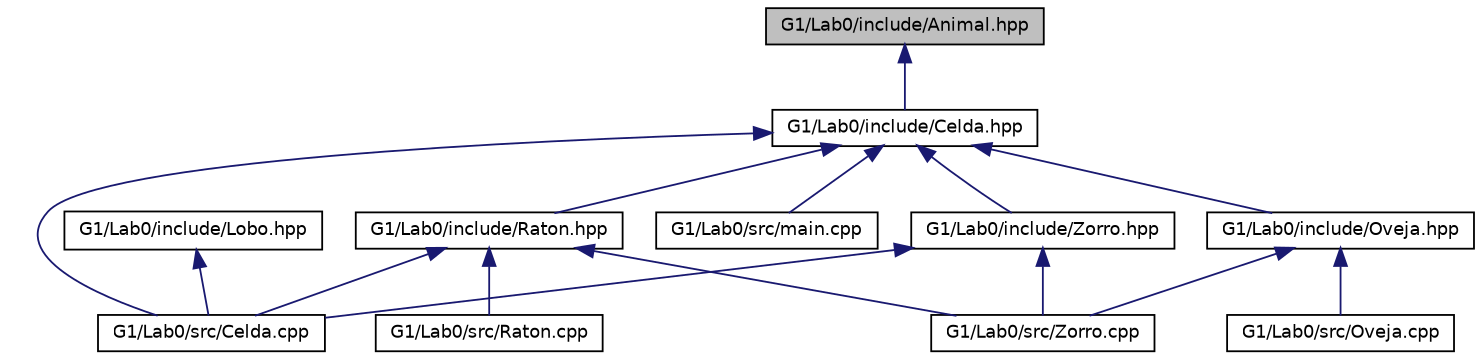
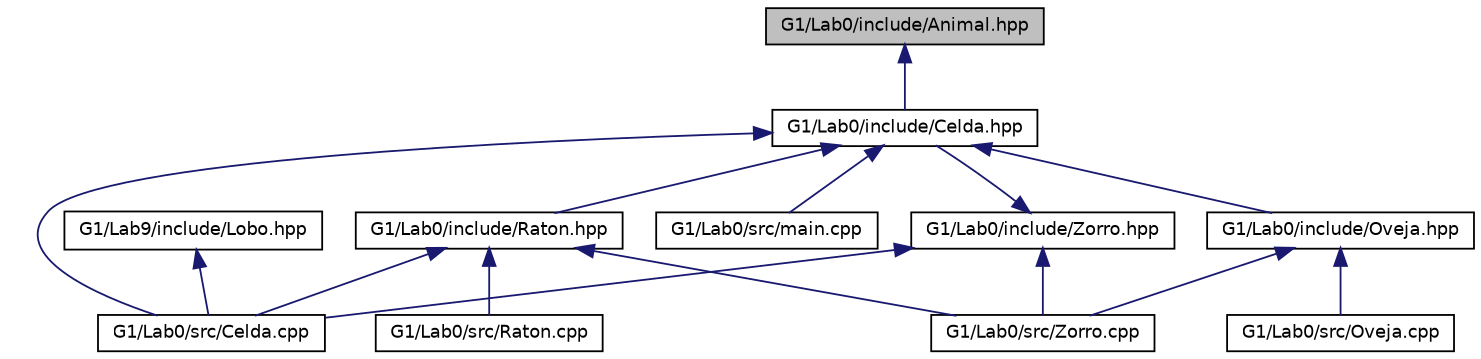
edge "G1/Lab0/include/Zorro.hpp" -> "G1/Lab0/include/Celda.hpp": reversed
node "G1/Lab0/include/Lobo.hpp": label "G1/Lab0/include/Lobo.hpp" -> "G1/Lab9/include/Lobo.hpp"
